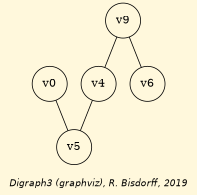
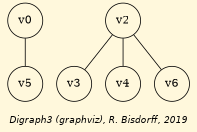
node "v9": label "v9" -> "v2"
node "v3": added
edge "v4" -- "v5": removed
